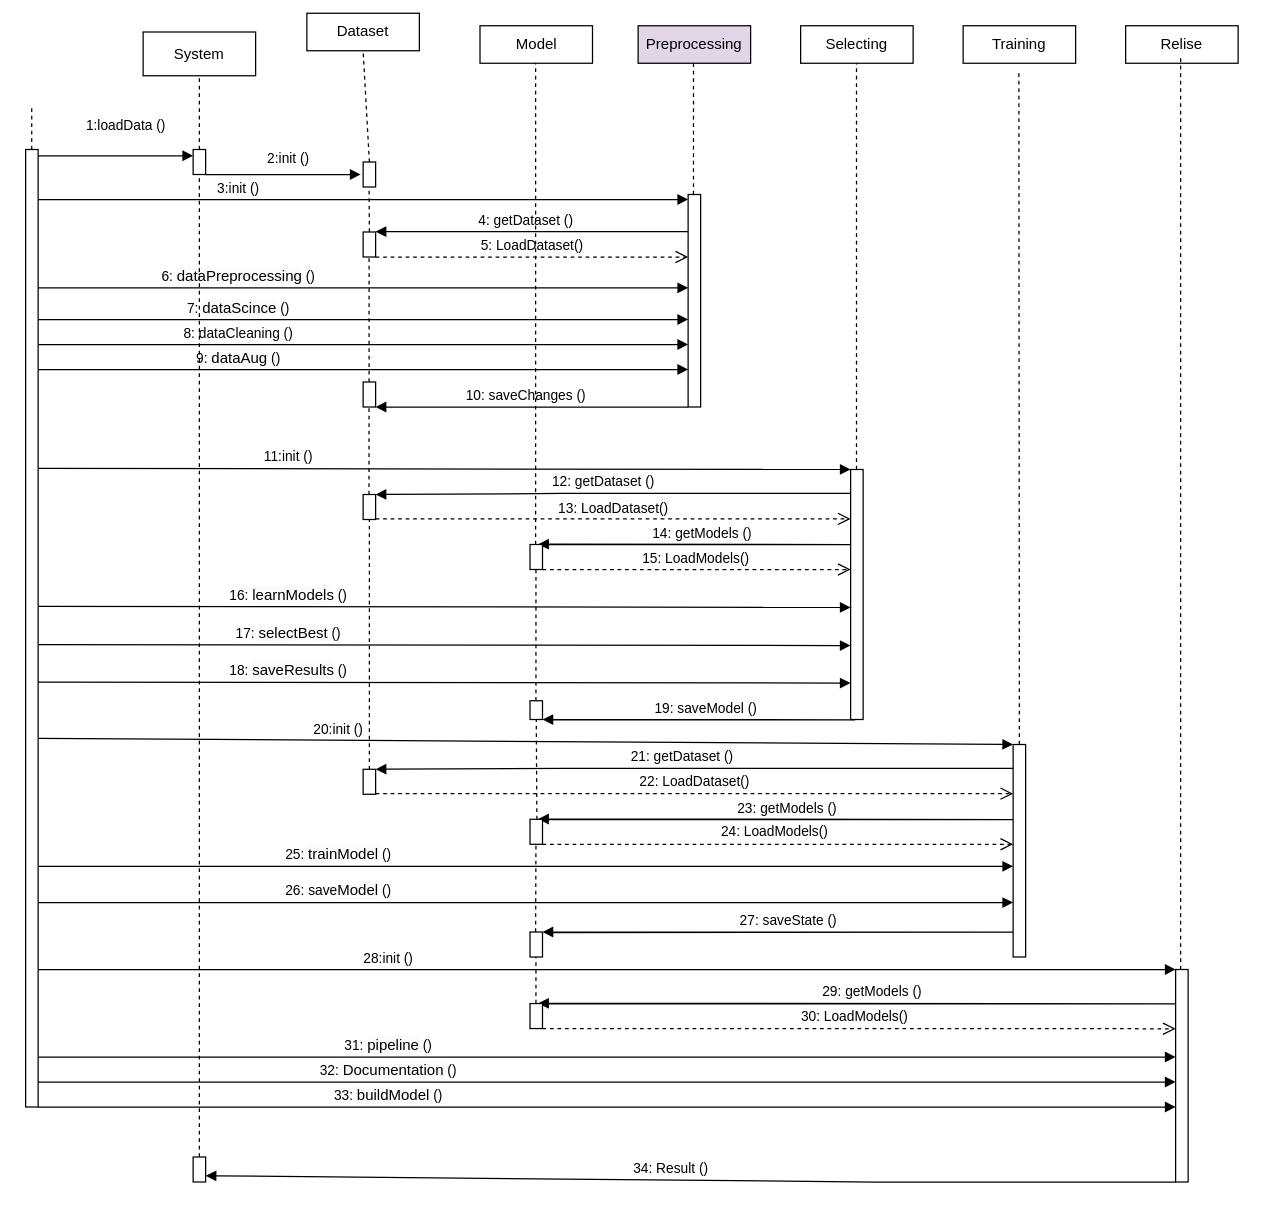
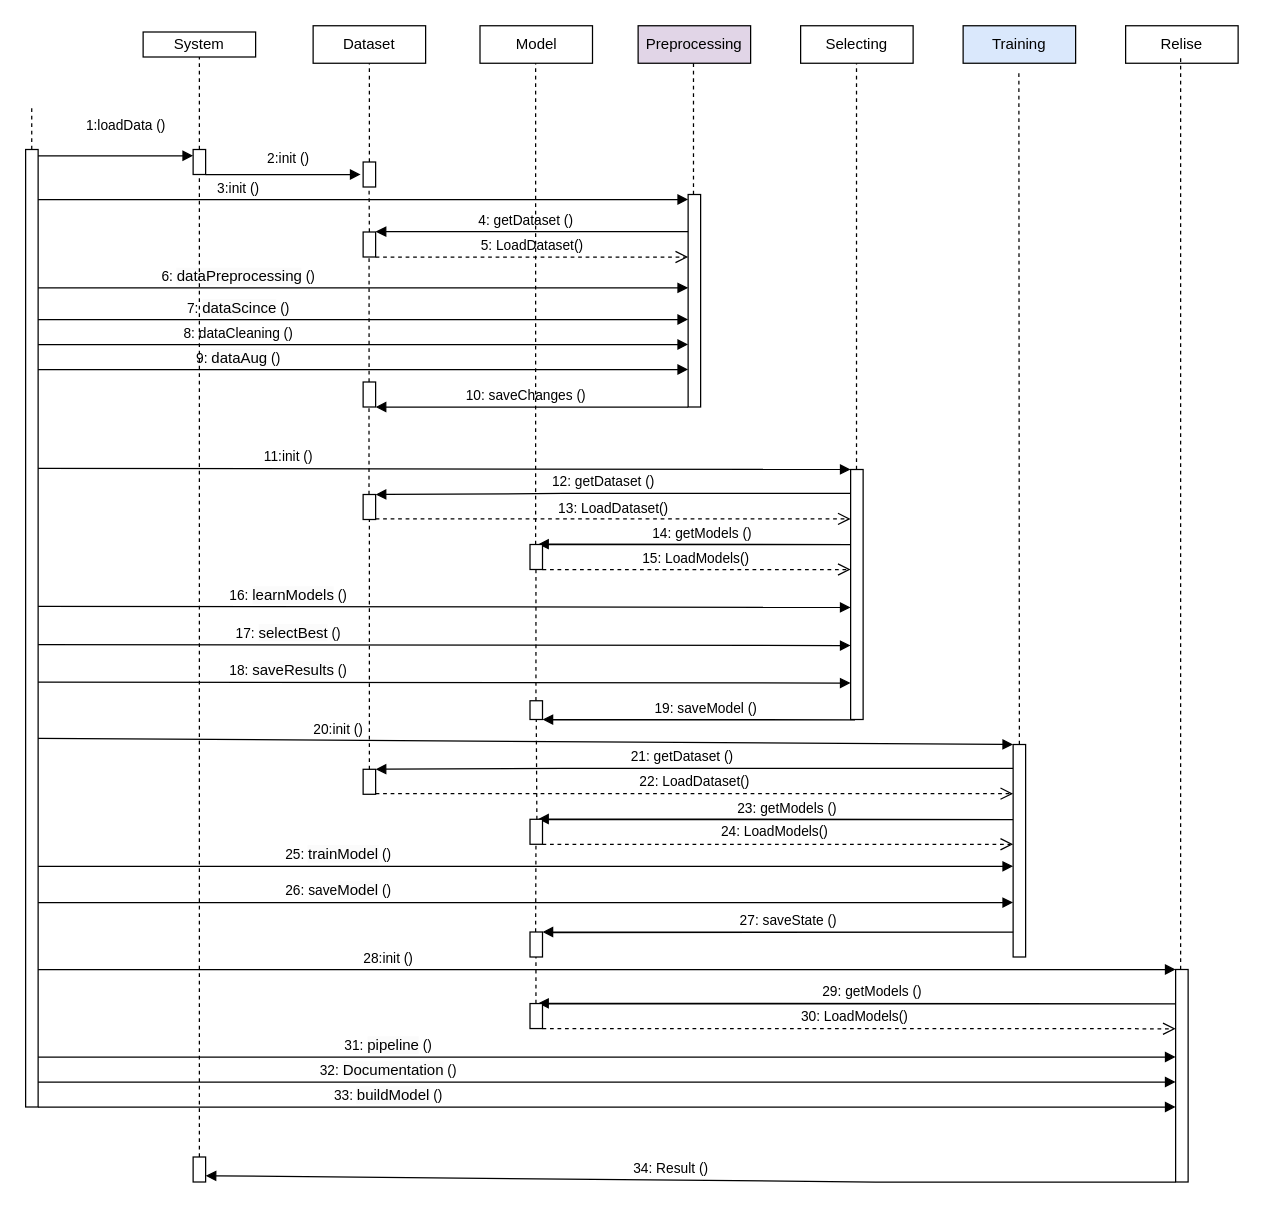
node "Dataset": moved (363, 32) -> (369, 44)
node "Training": fillcolor #ffffff -> #dae8fc
node "System": size 113x44 -> 113x25
